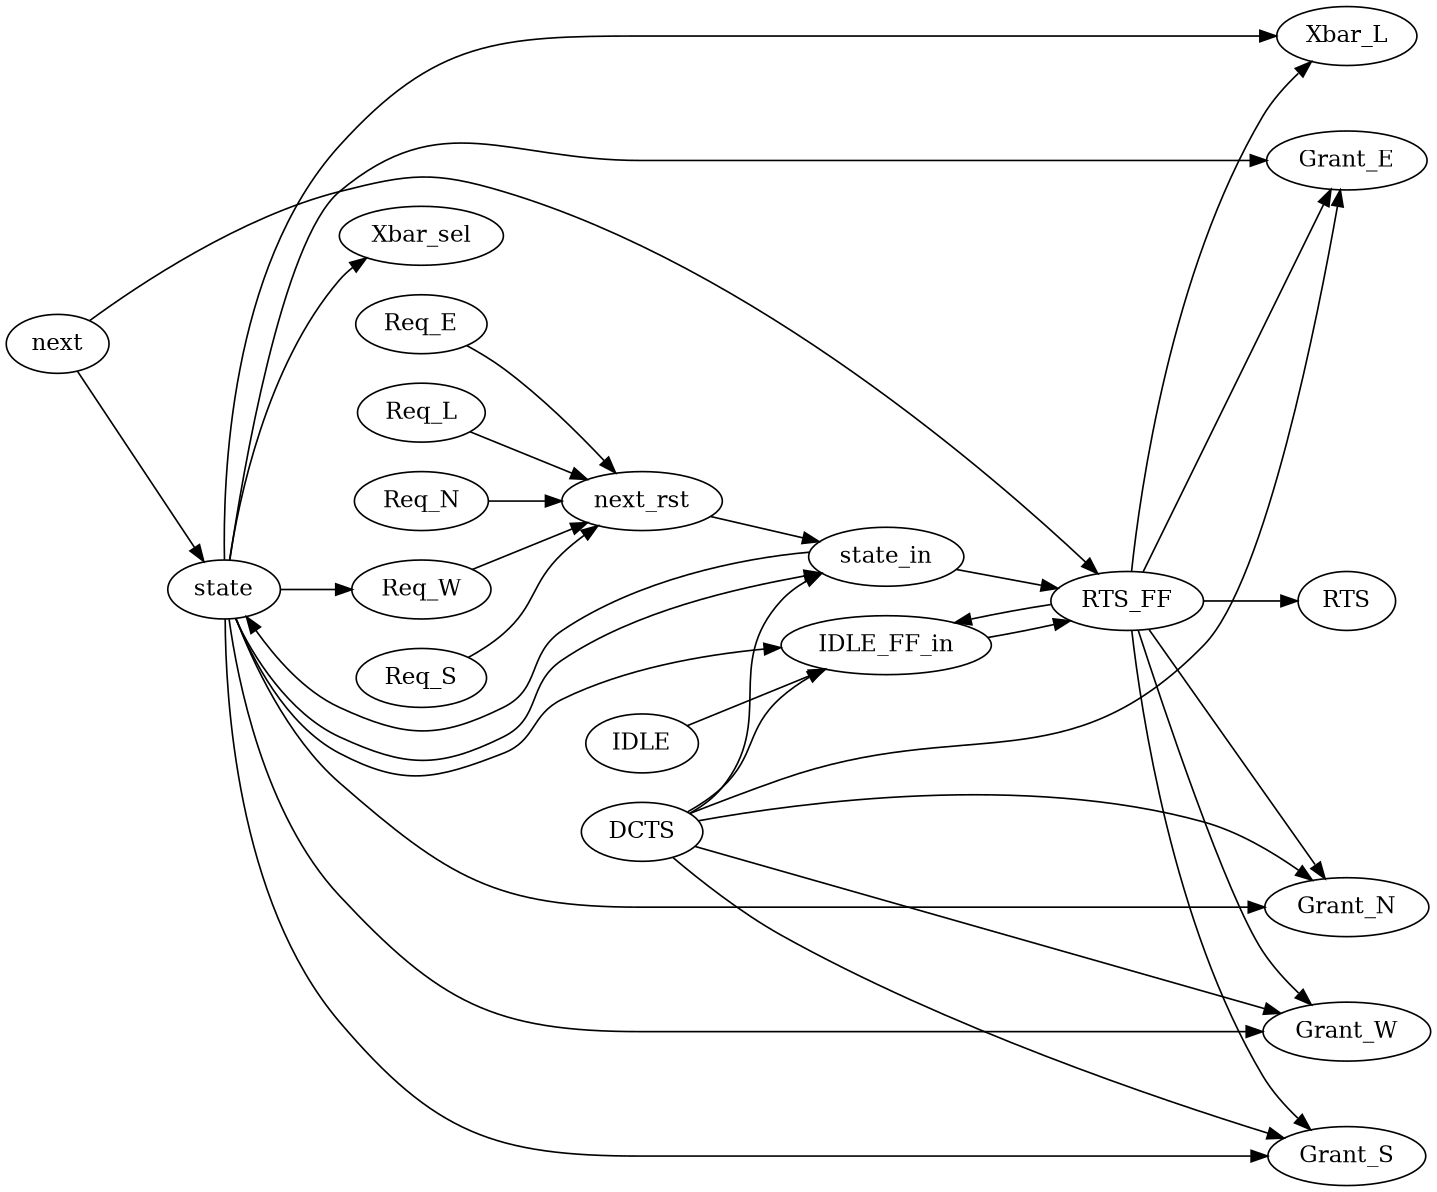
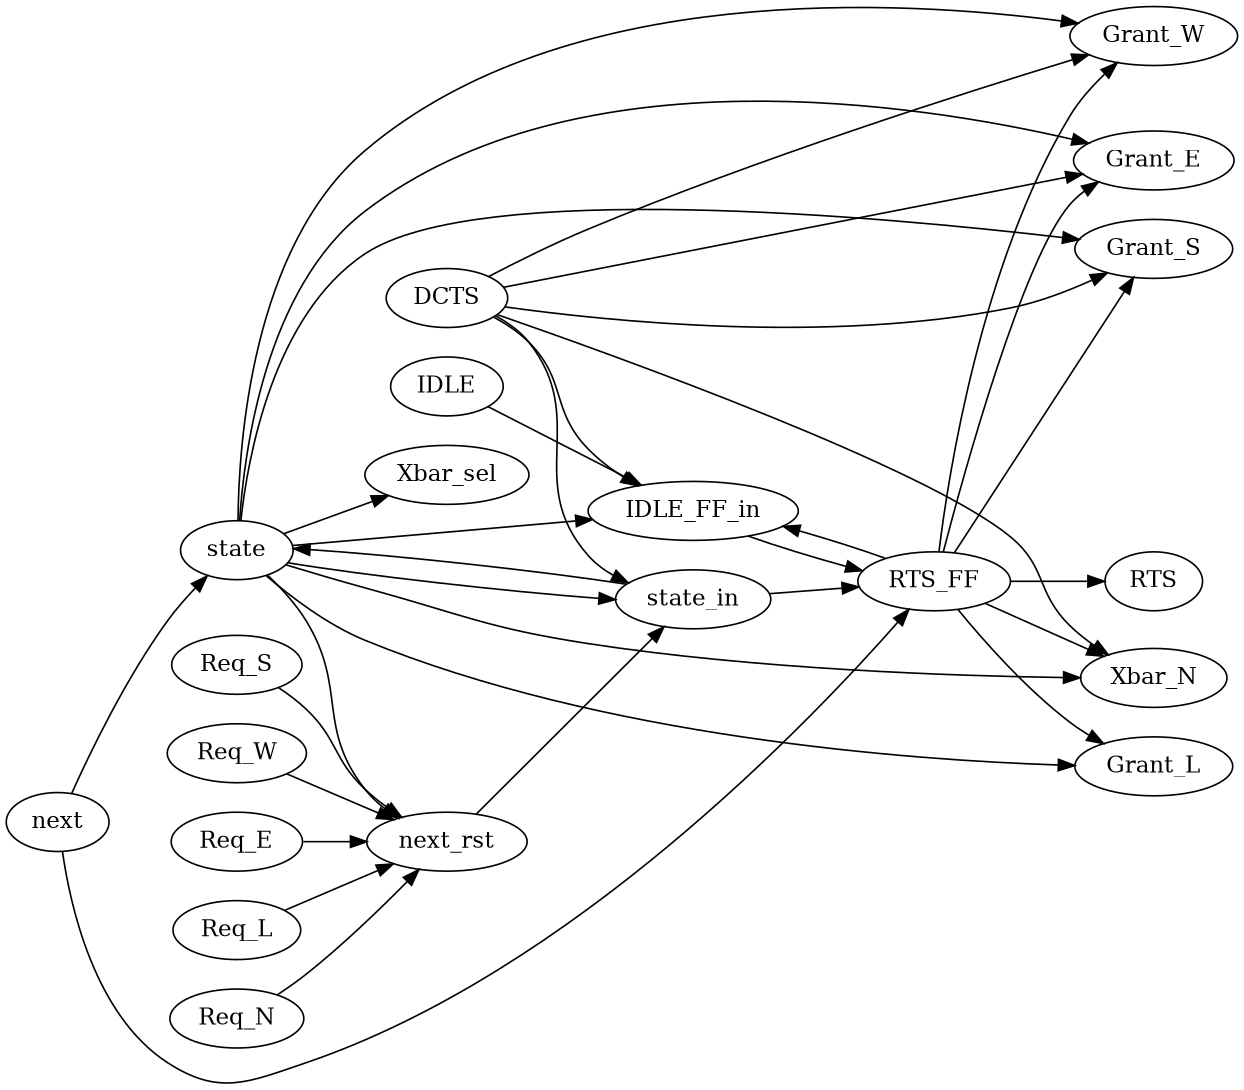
node "Xbar_L": label "Xbar_L" -> "Grant_L"
edge "state" -> "Req_W": now "state" -> "next_rst"
node "Grant_N": label "Grant_N" -> "Xbar_N"
